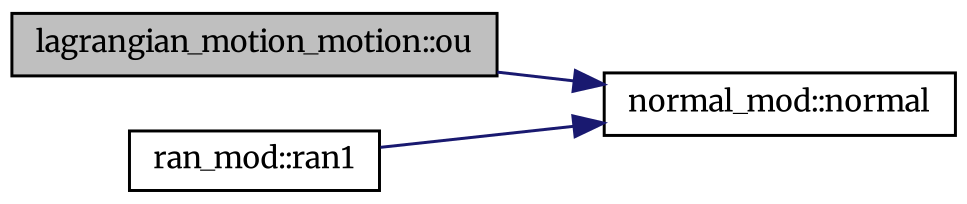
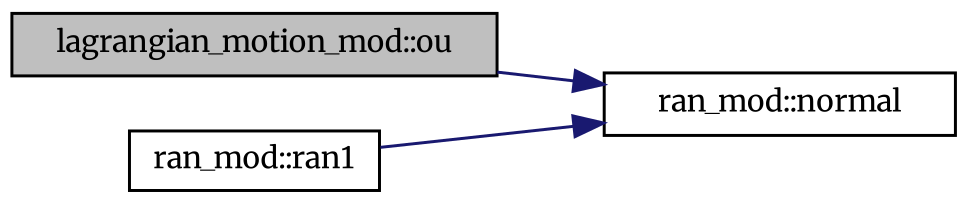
node "lagrangian_motion_motion::ou": label "lagrangian_motion_motion::ou" -> "lagrangian_motion_mod::ou"
node "normal_mod::normal": label "normal_mod::normal" -> "ran_mod::normal"
